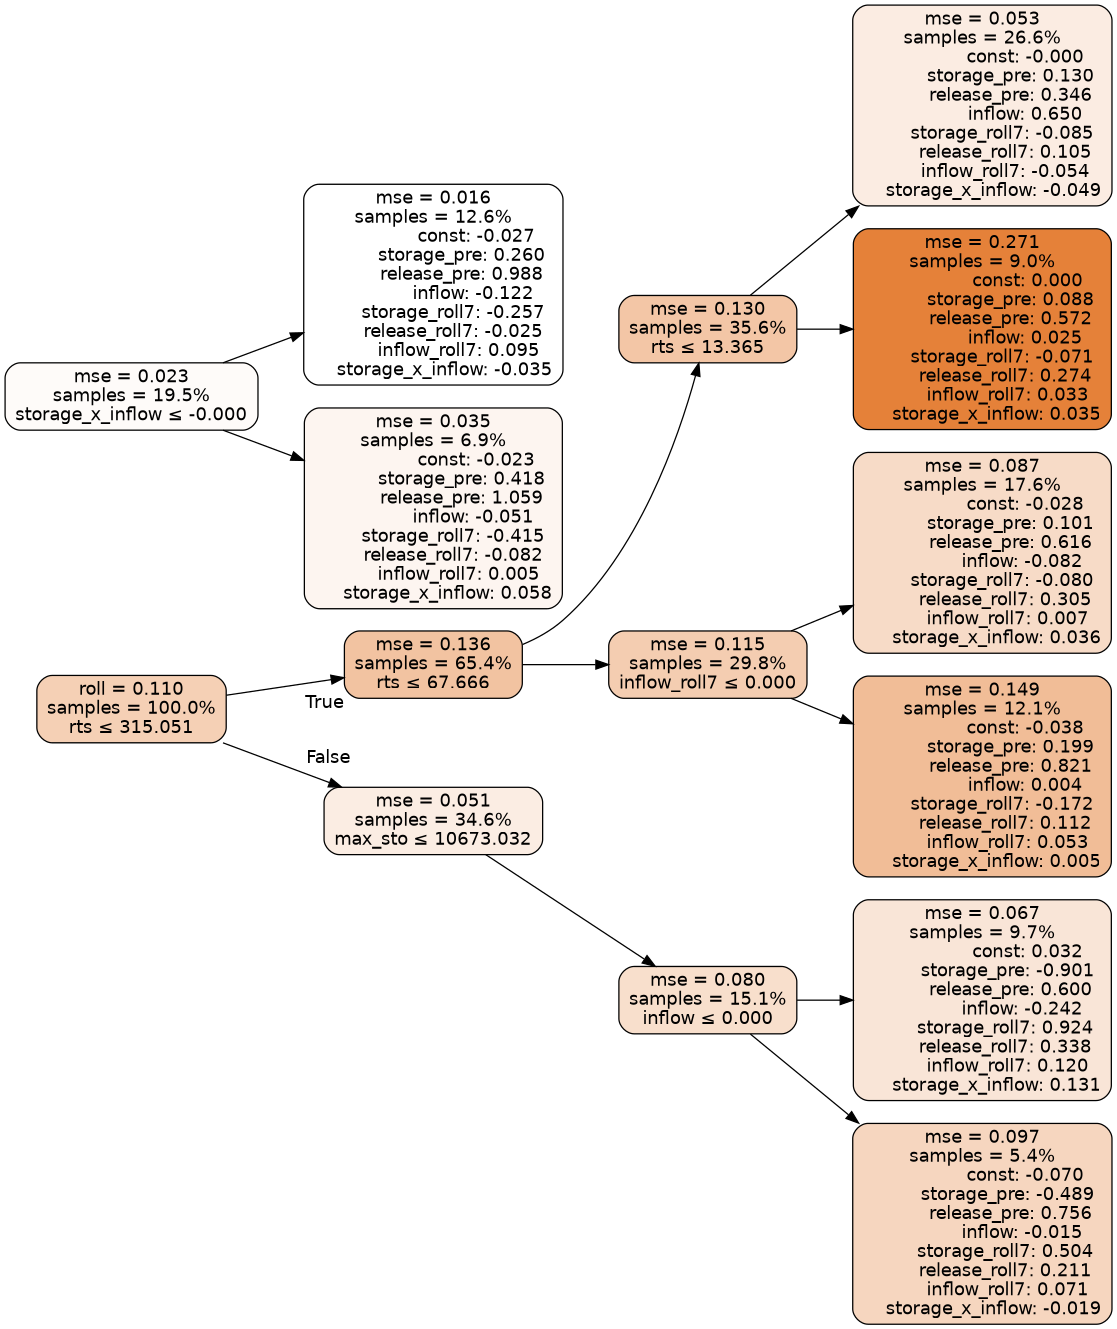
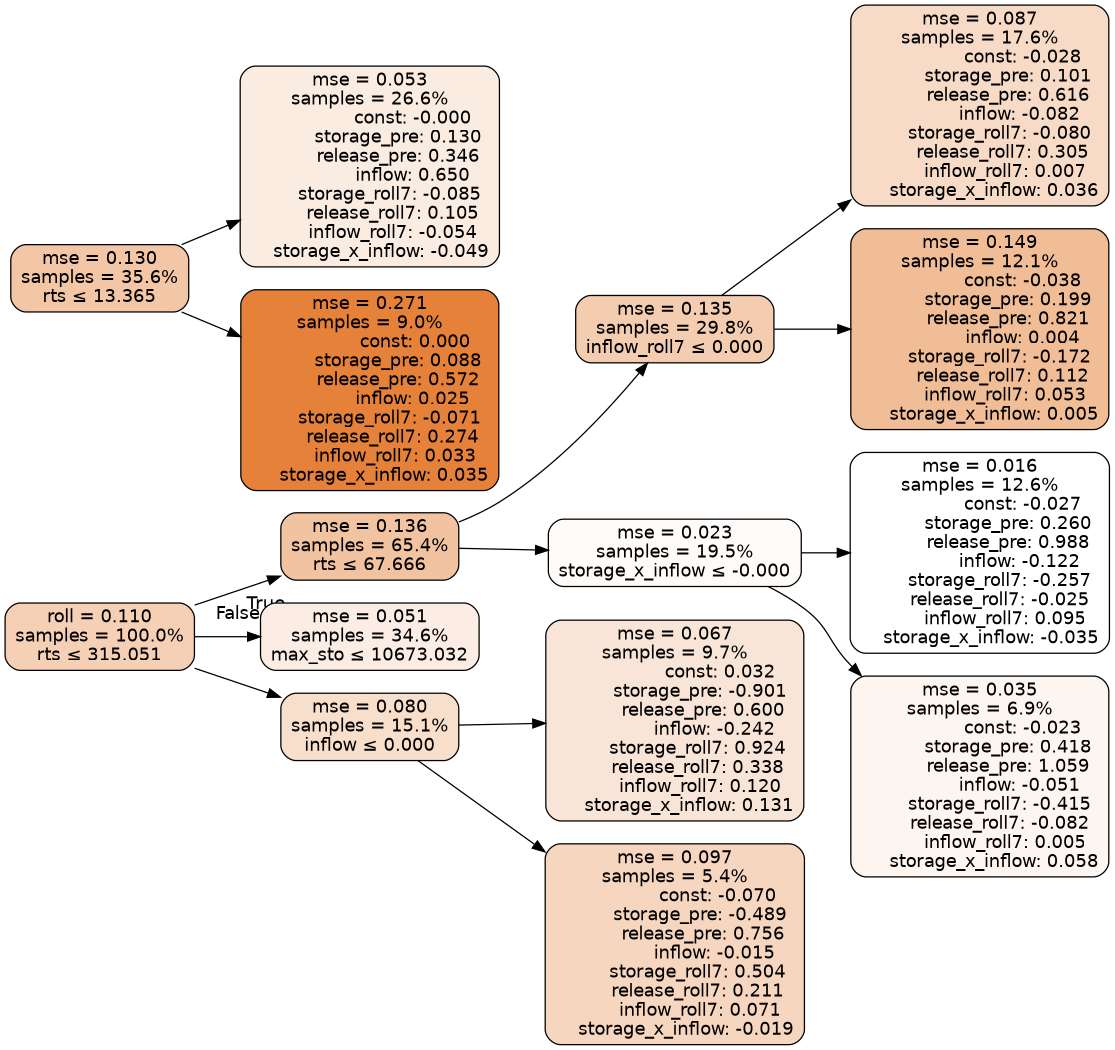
edge "mse = 0.136 samples = 65.4% rts ≤ 67.666" -> "mse = 0.130 samples = 35.6% rts ≤ 13.365": now "mse = 0.136 samples = 65.4% rts ≤ 67.666" -> "mse = 0.023 samples = 19.5% storage_x_inflow ≤ -0.000"
node "mse = 0.115 samples = 29.8% inflow_roll7 ≤ 0.000": label "mse = 0.115 samples = 29.8% inflow_roll7 ≤ 0.000" -> "mse = 0.135 samples = 29.8% inflow_roll7 ≤ 0.000"
edge "mse = 0.051 samples = 34.6% max_sto ≤ 10673.032" -> "mse = 0.080 samples = 15.1% inflow ≤ 0.000": now "roll = 0.110 samples = 100.0% rts ≤ 315.051" -> "mse = 0.080 samples = 15.1% inflow ≤ 0.000"
